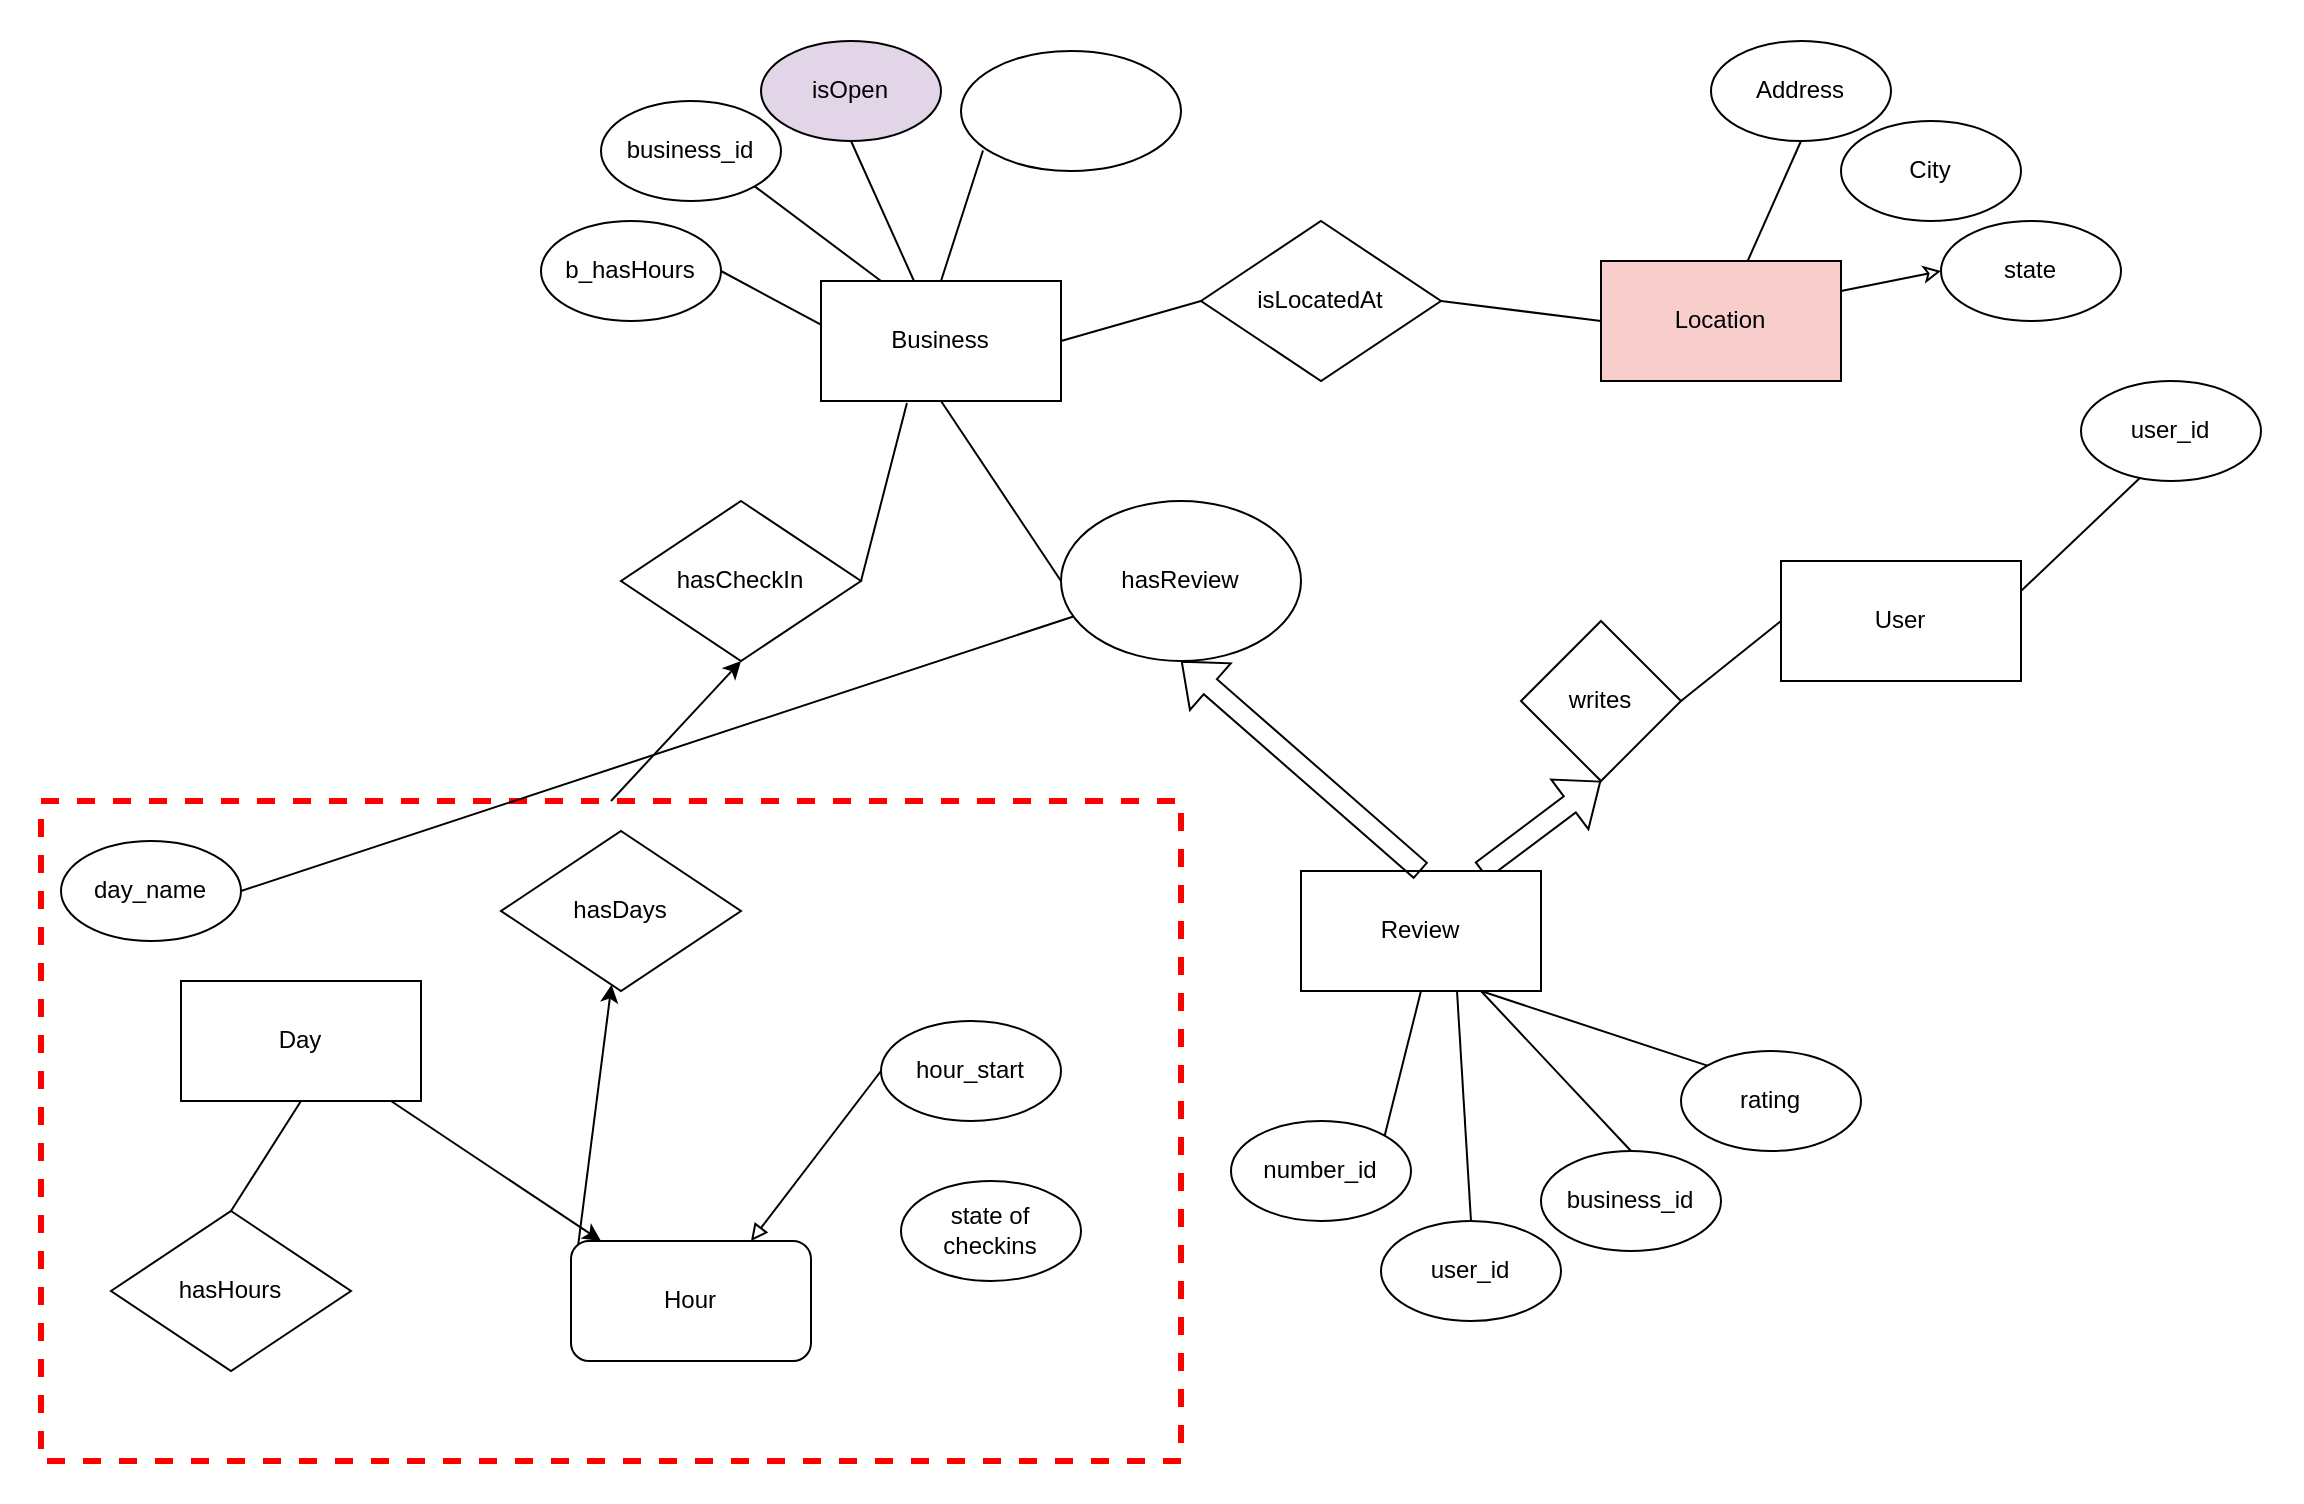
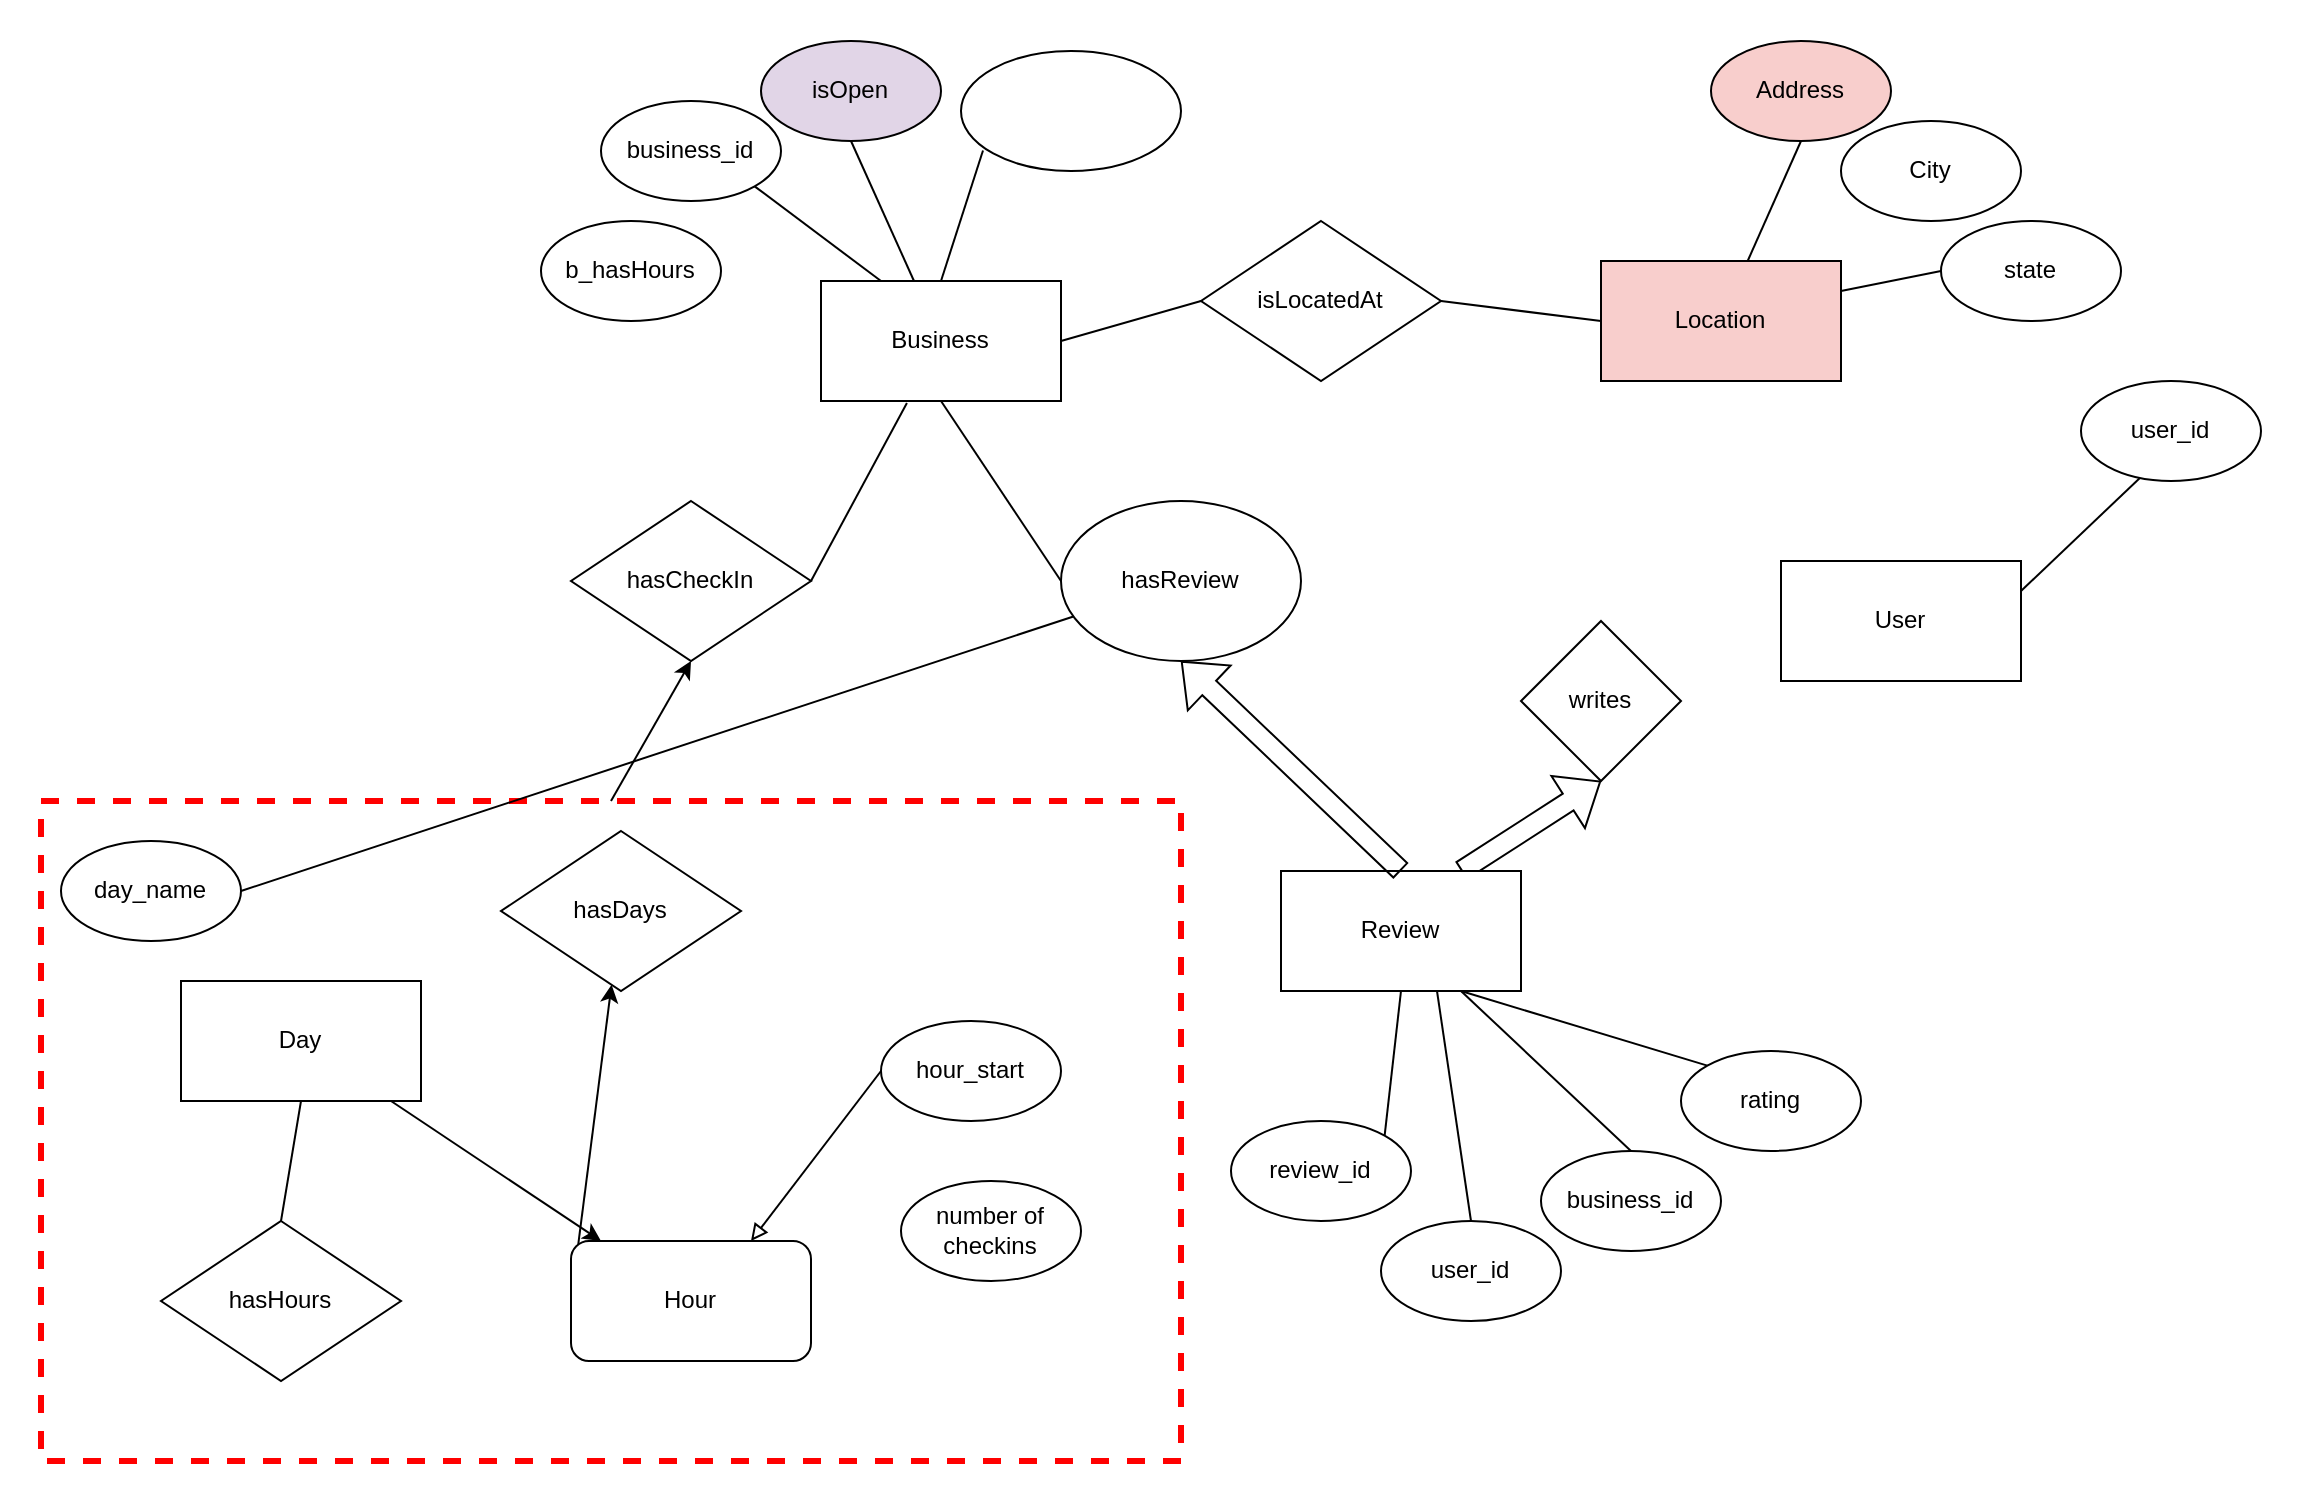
node "Address": fillcolor #ffffff -> #f8cecc
edge "Location" -> "state": arrowhead classic -> none
edge "b_hasHours" -- "Business": removed
node "hasCheckIn": moved (741, 581) -> (691, 581)
edge "User" -- "writes": removed
node "Review": moved (1421, 931) -> (1401, 931)
node "number_id": label "number_id" -> "review_id"
node "state of checkins": label "state of checkins" -> "number of checkins"
node "hasHours": moved (231, 1291) -> (281, 1301)
